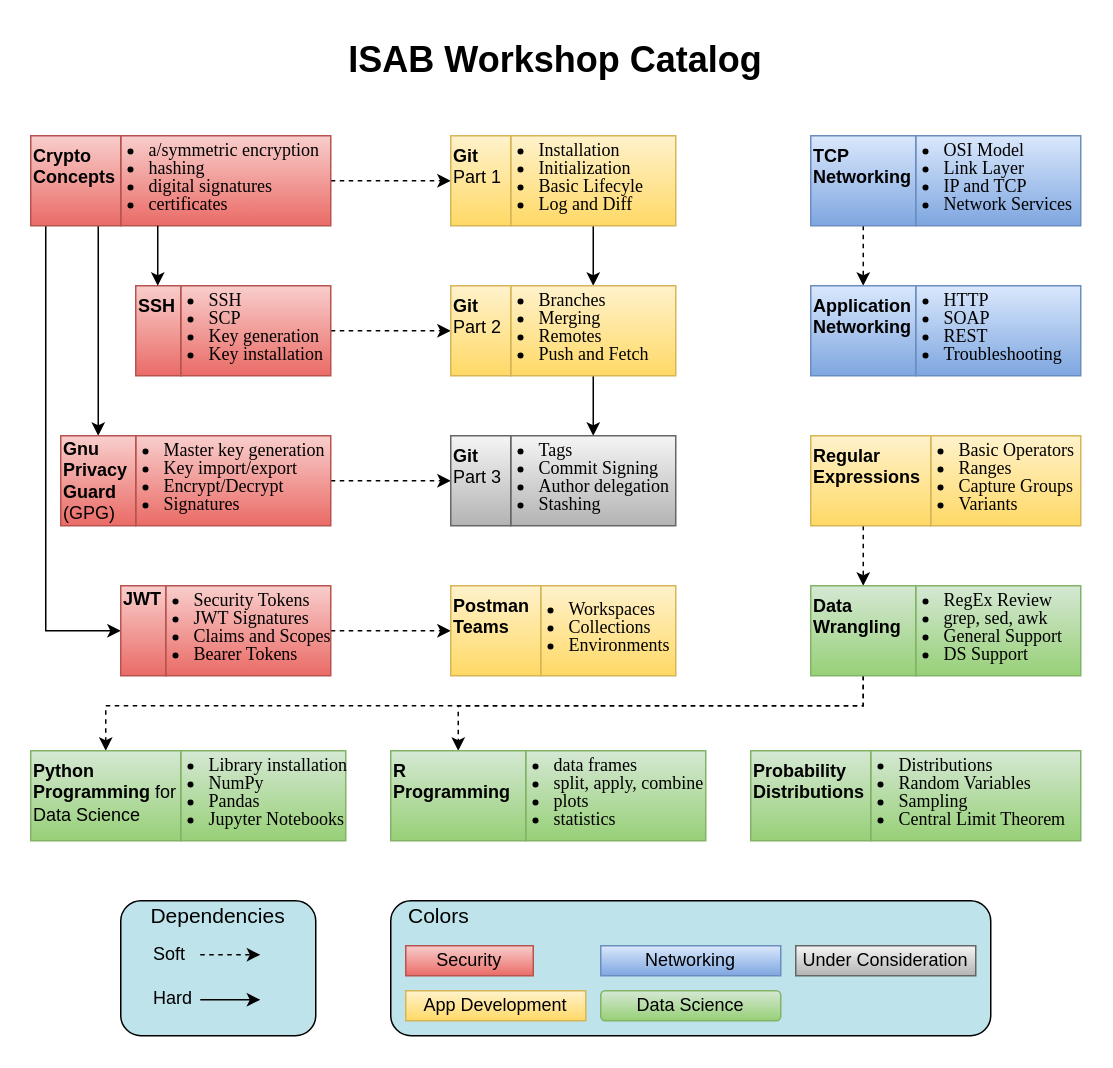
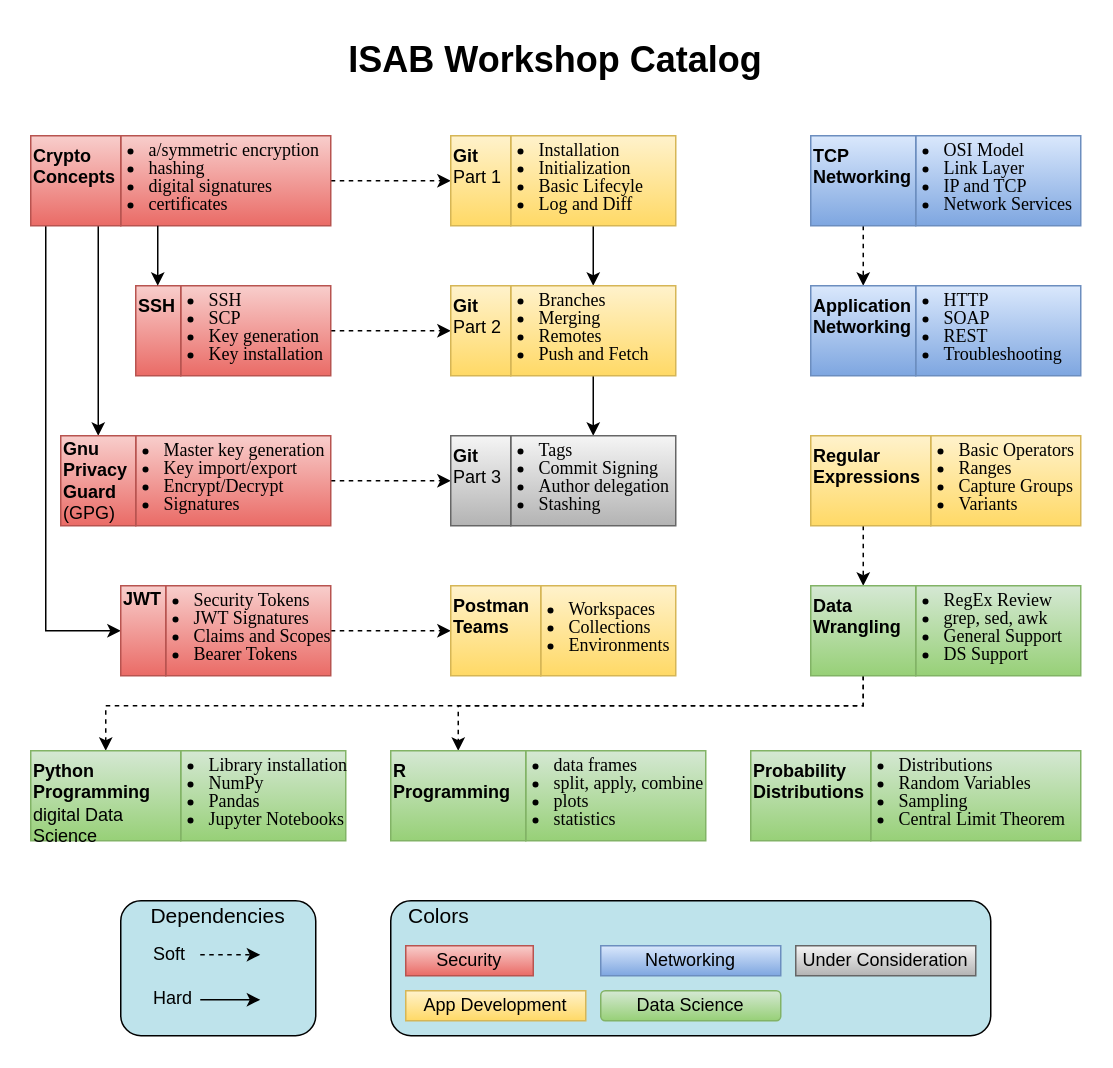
node "Python Programming for Data Science": label "Python Programming for Data Science" -> "Python Programming digital Data Science"
